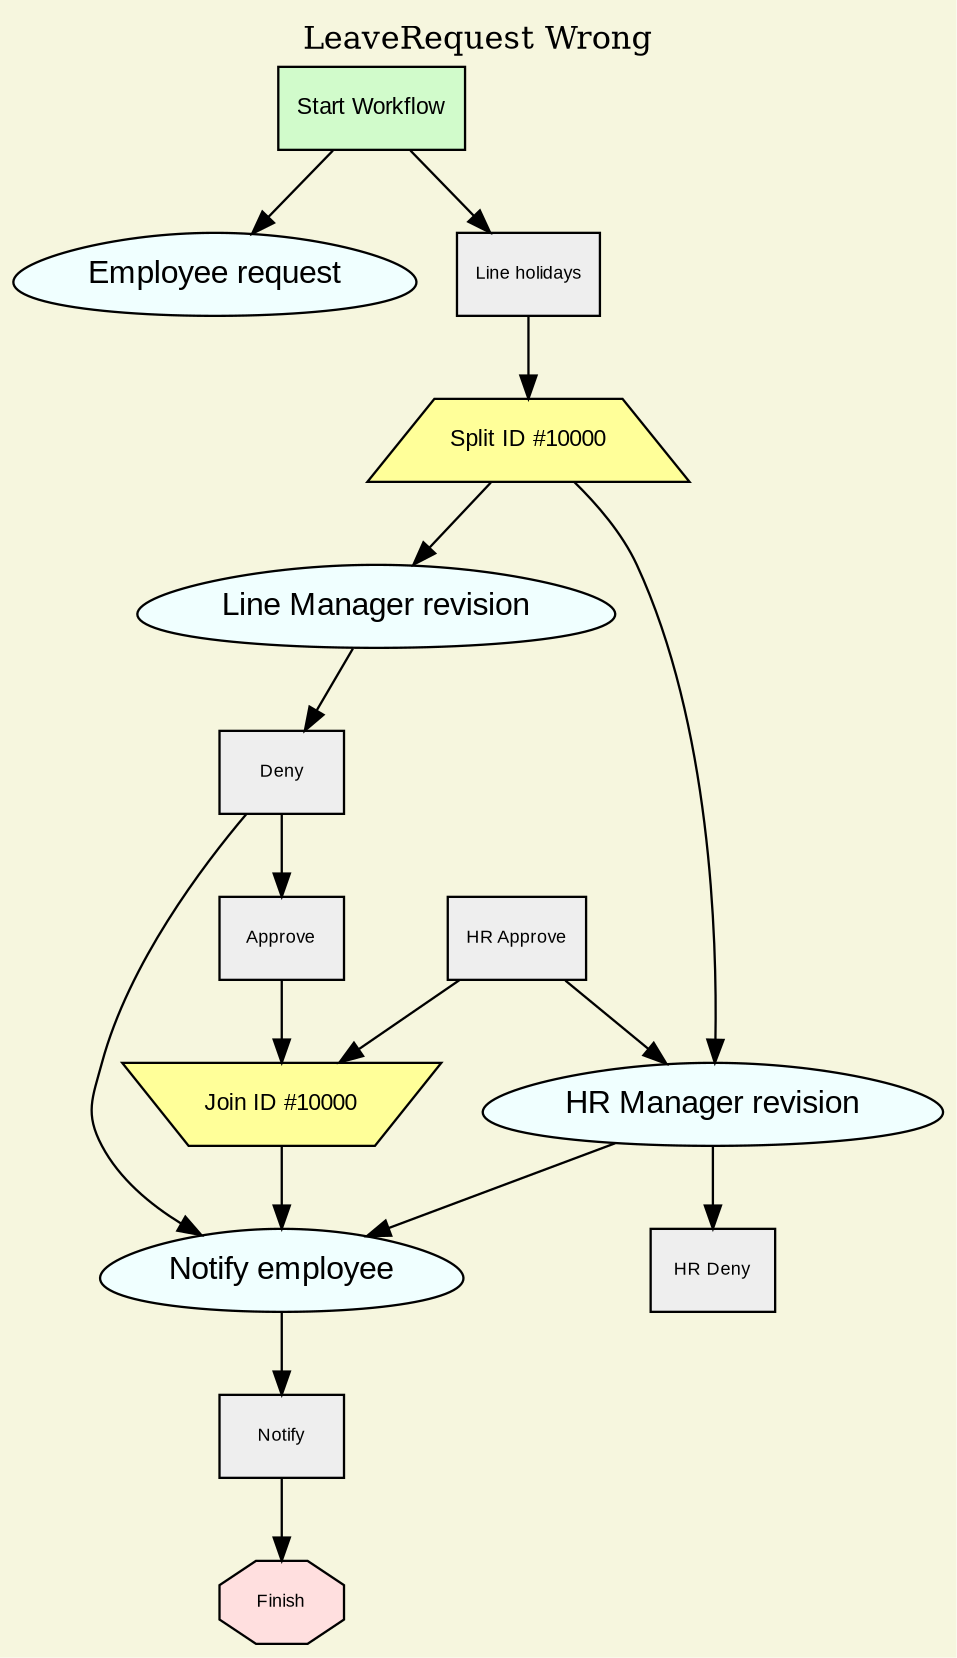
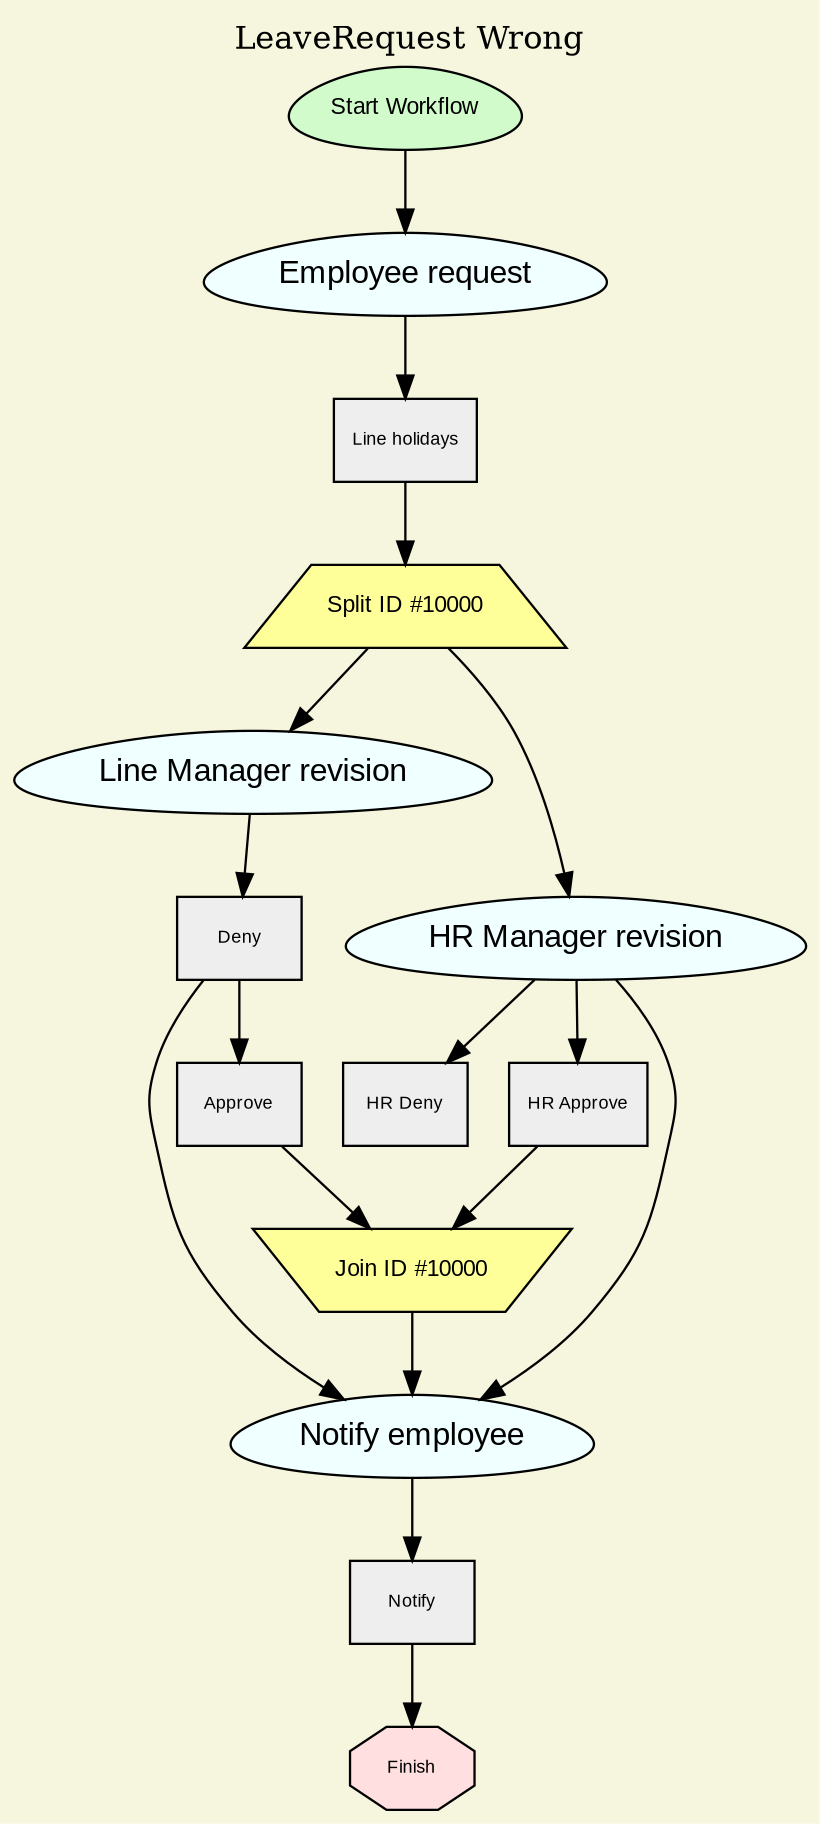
node "Start Workflow": shape box -> egg
edge "Start Workflow" -> "Line holidays": now "Employee request" -> "Line holidays"
edge "HR Approve" -> "HR Manager revision": reversed
